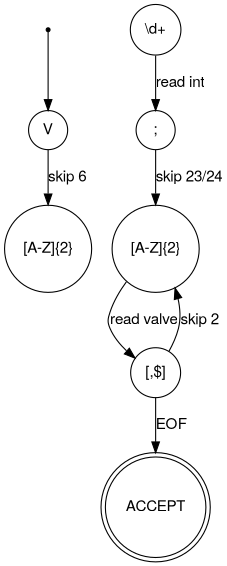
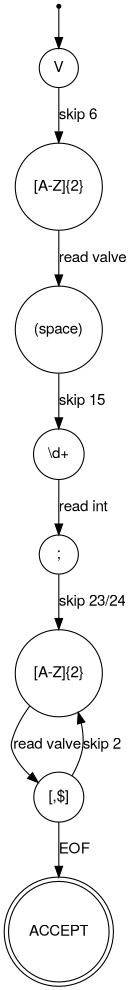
node "(space)": added
